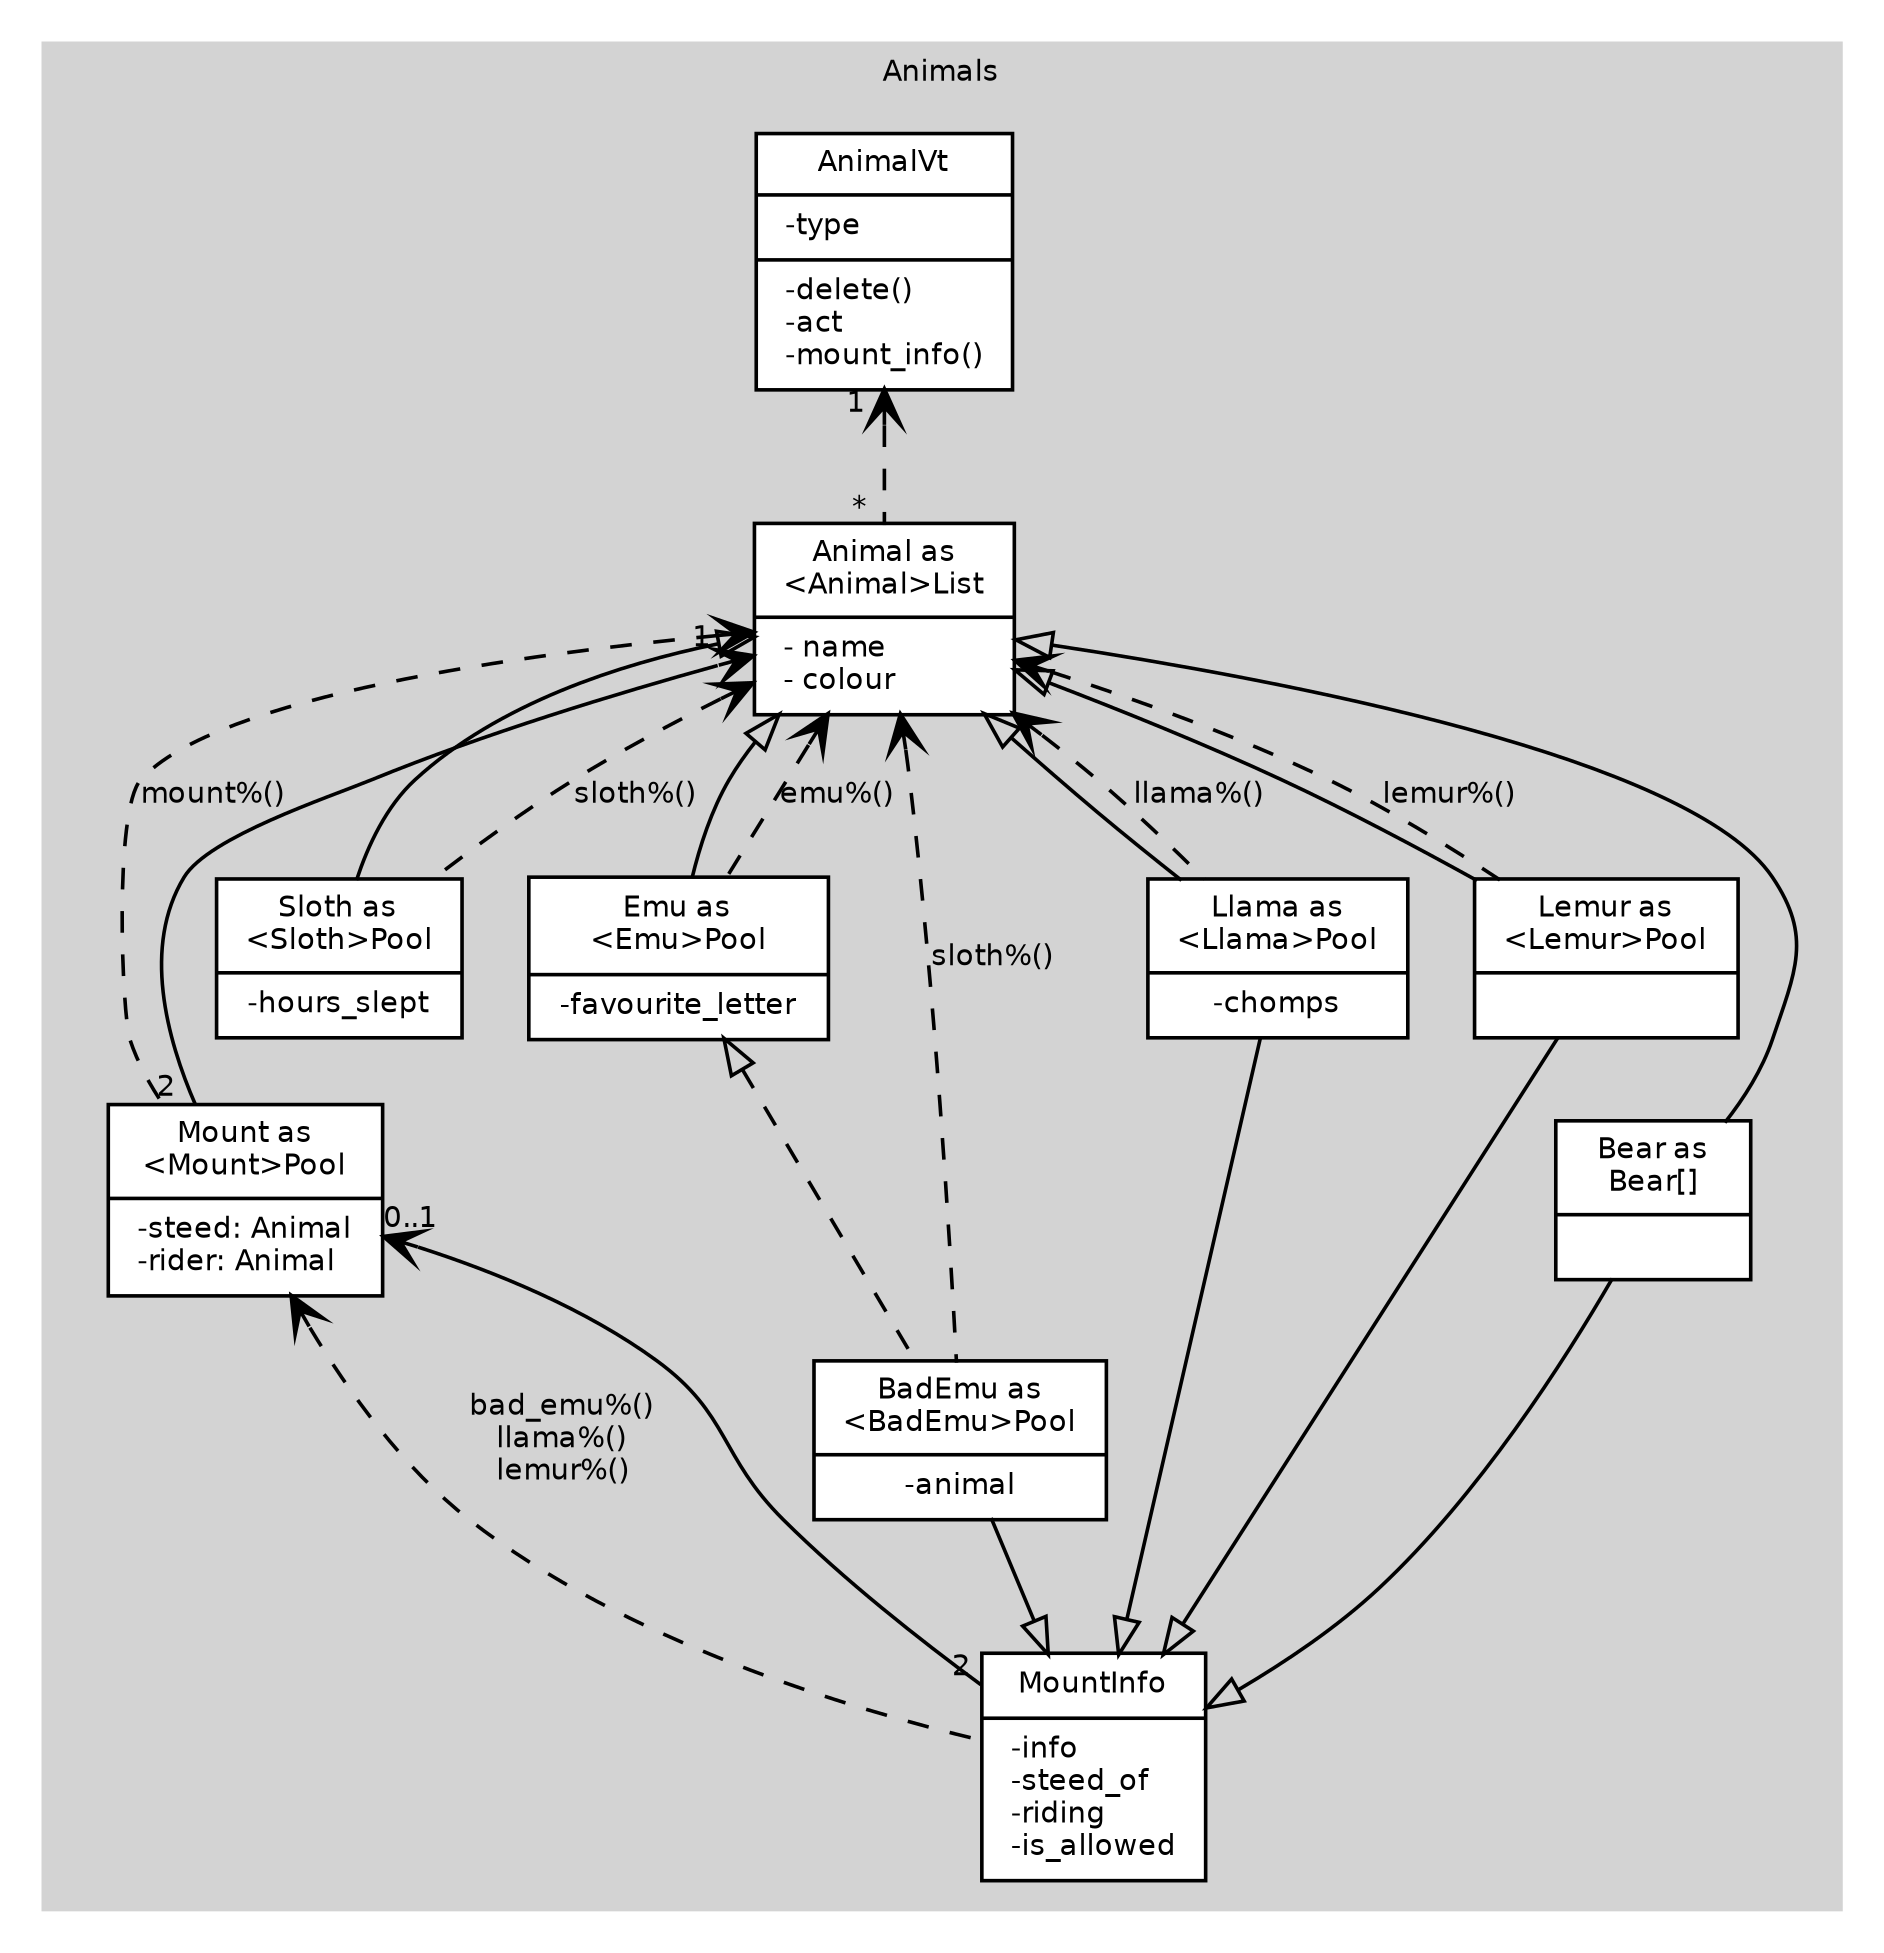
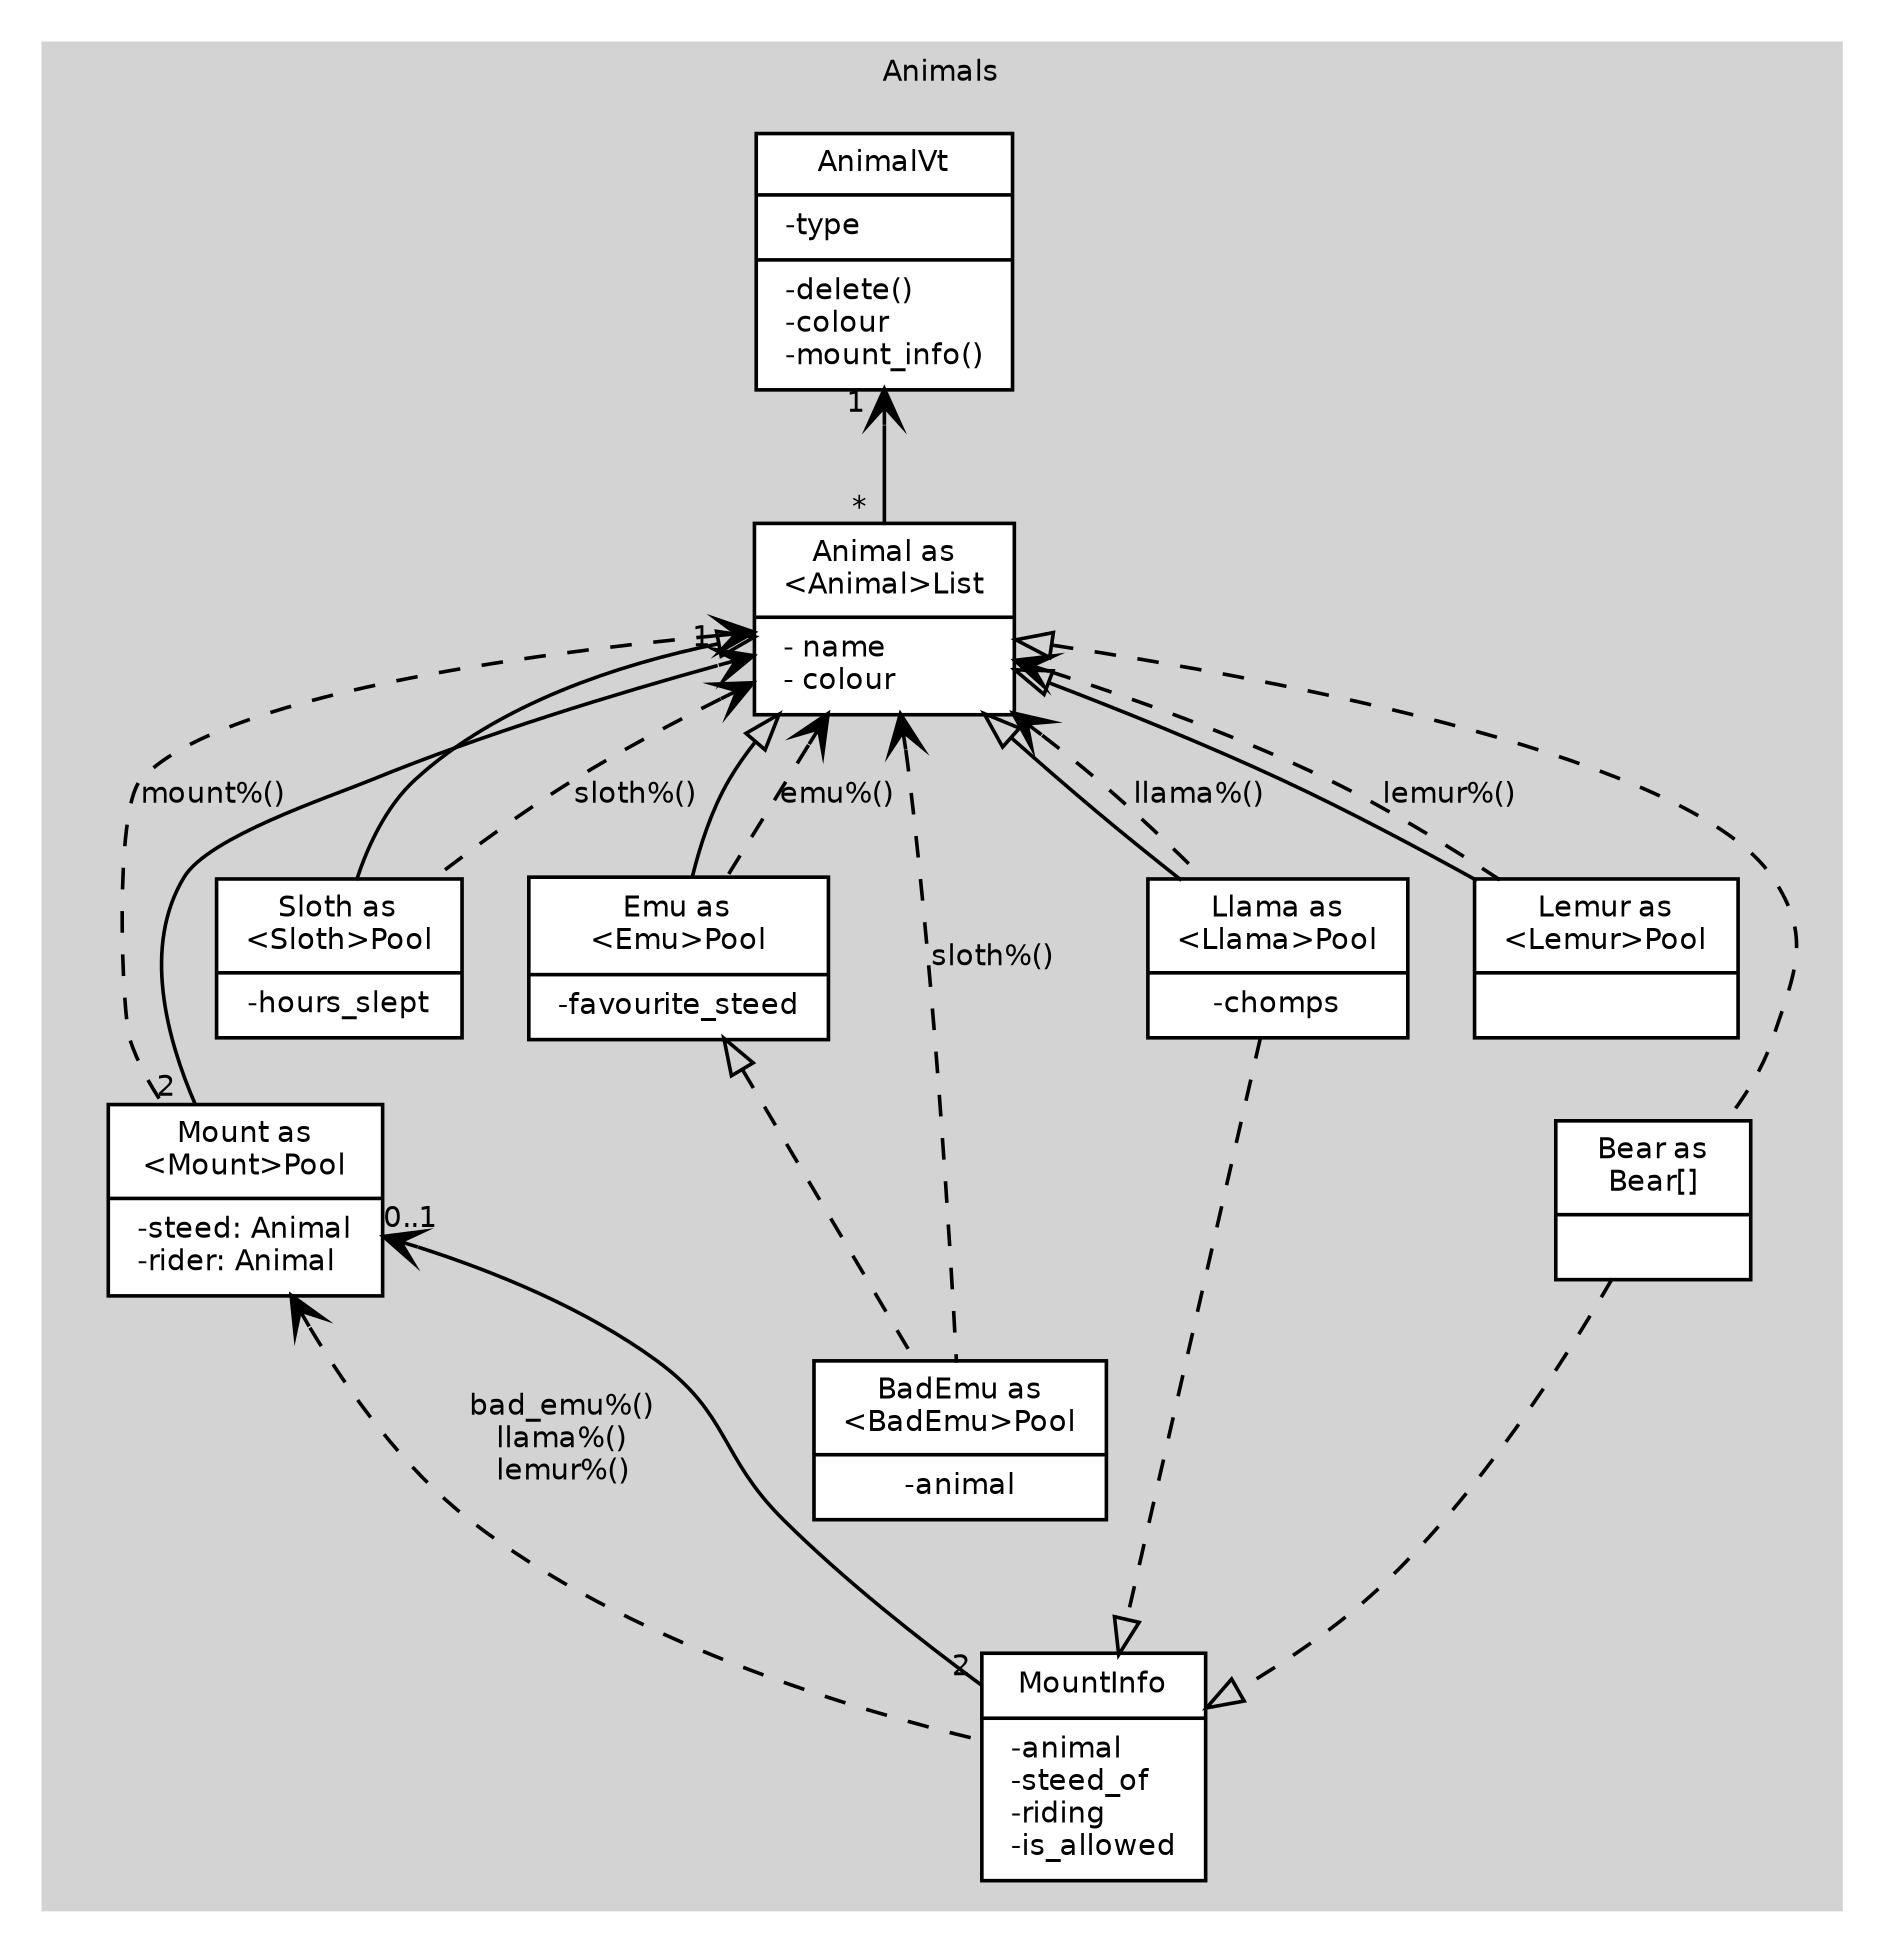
node "AnimalVt": text "-act" -> "-colour"
edge "Animal as" -> "AnimalVt": style dashed -> normal
edge "Bear as" -> "Animal as": style normal -> dashed
node "Emu as": text "-favourite_letter" -> "-favourite_steed"
edge "Llama as" -> "MountInfo": style normal -> dashed
edge "Lemur as" -> "MountInfo": removed
edge "Bear as" -> "MountInfo": style normal -> dashed
edge "BadEmu as" -> "MountInfo": removed
node "MountInfo": text "-info" -> "-animal"
